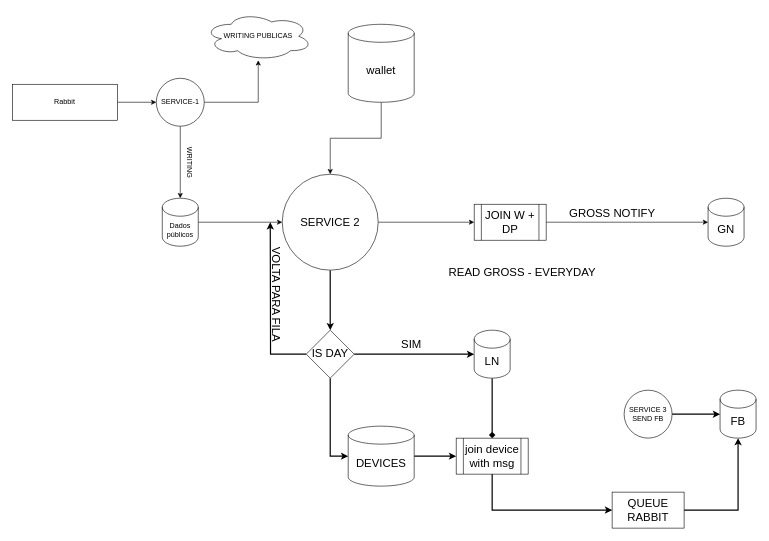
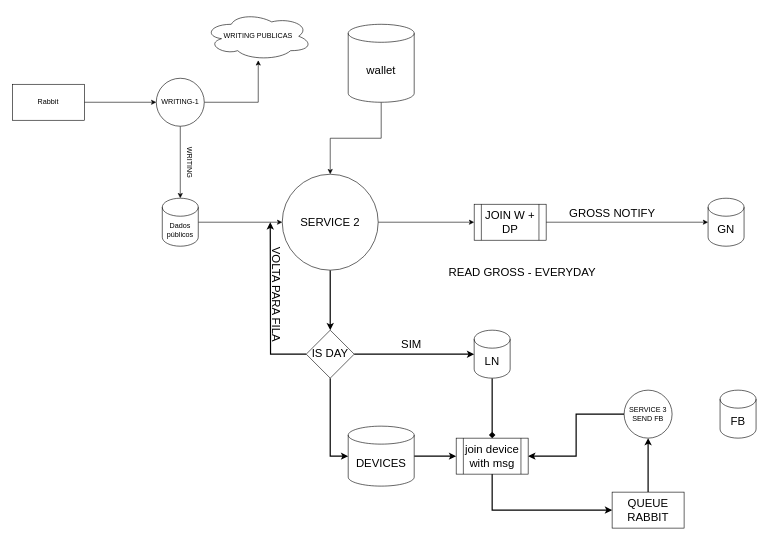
node "Rabbit": size 105x36 -> 72x36
node "SERVICE-1": label "SERVICE-1" -> "WRITING-1"
edge "SERVICE 3 SEND FB" -> "FB": now "SERVICE 3 SEND FB" -> "join device with msg"
edge "QUEUE RABBIT" -> "FB": now "QUEUE RABBIT" -> "SERVICE 3 SEND FB"
